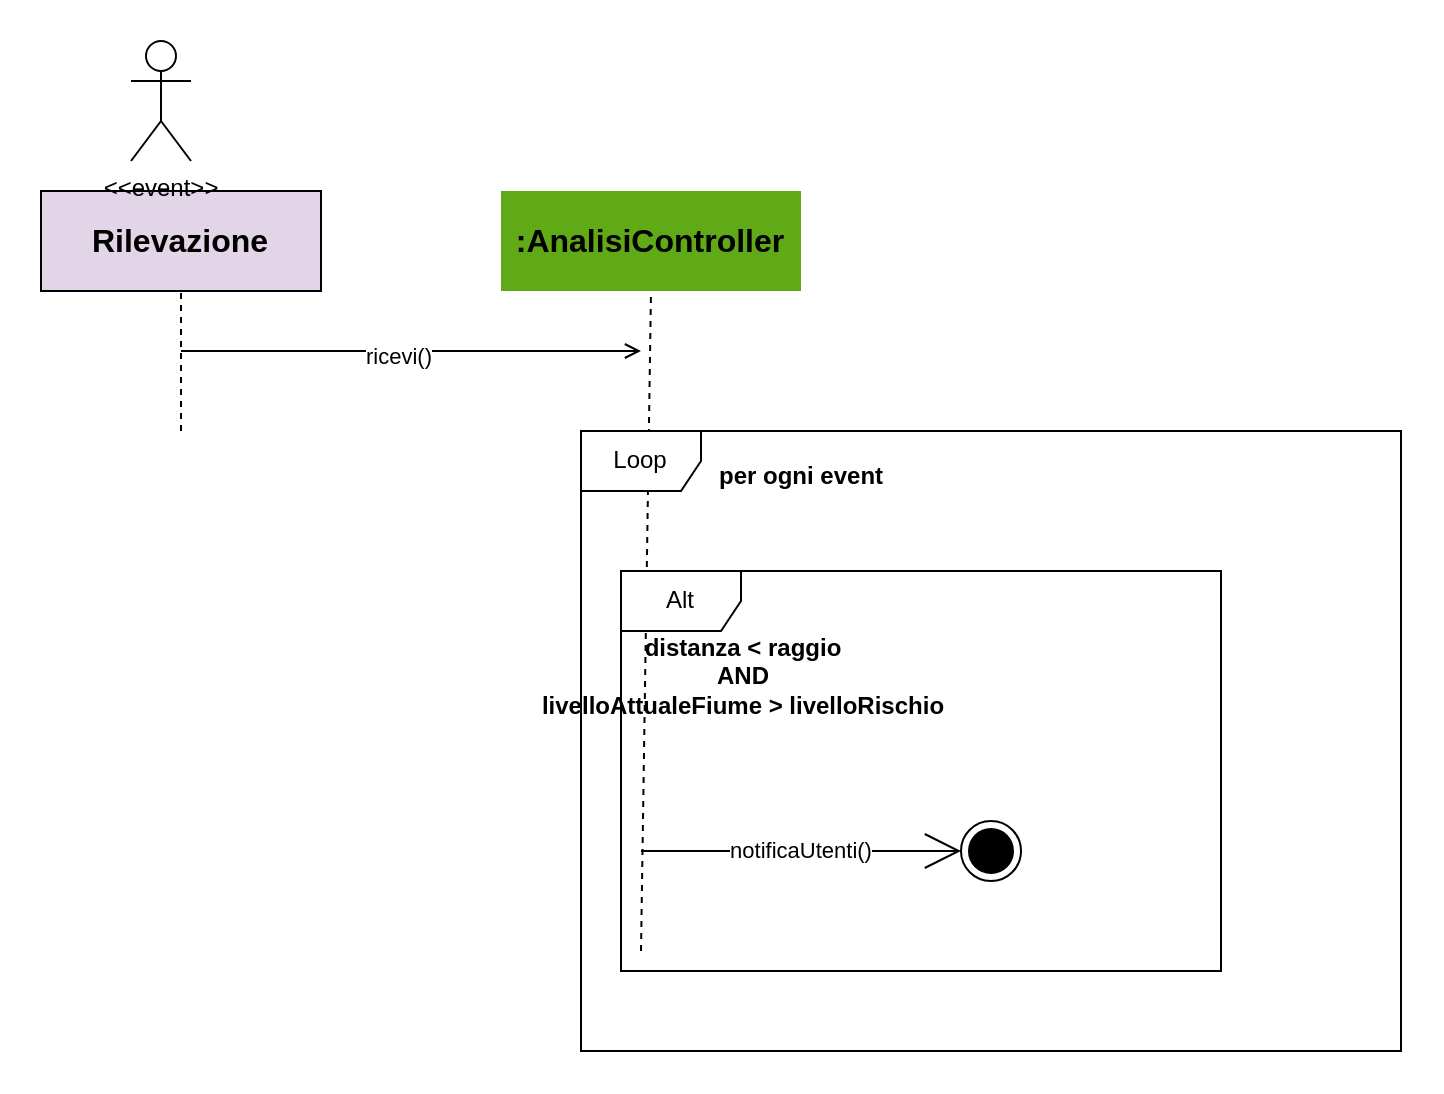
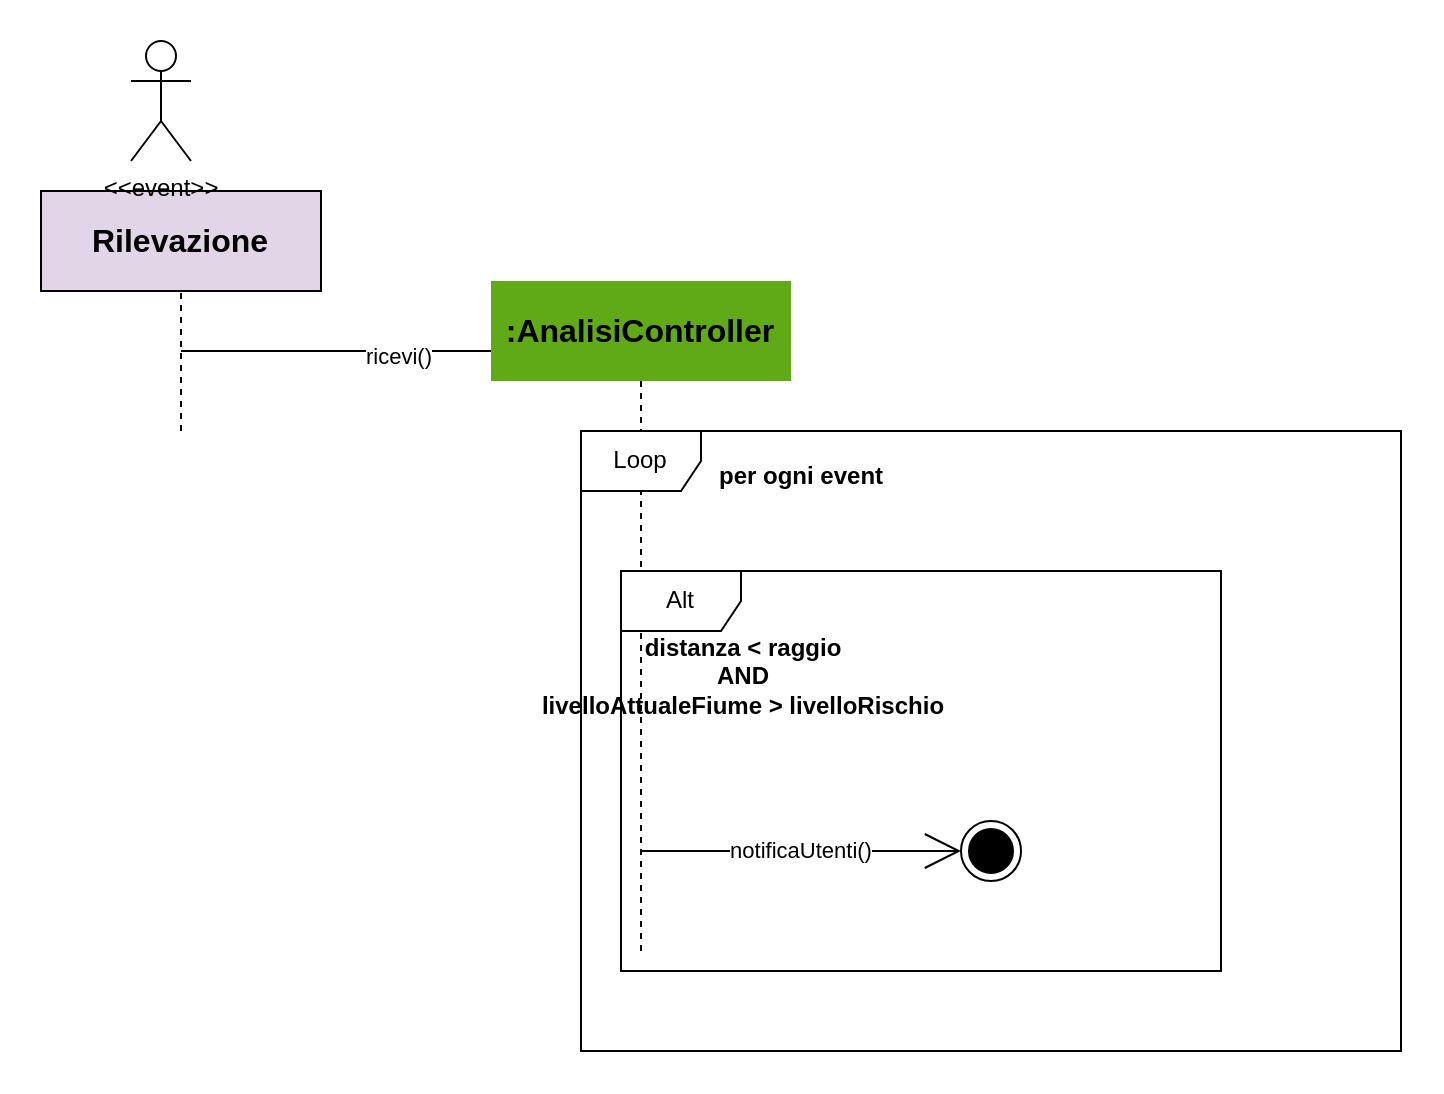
node ":AnalisiController": moved (651, 241) -> (641, 331)
